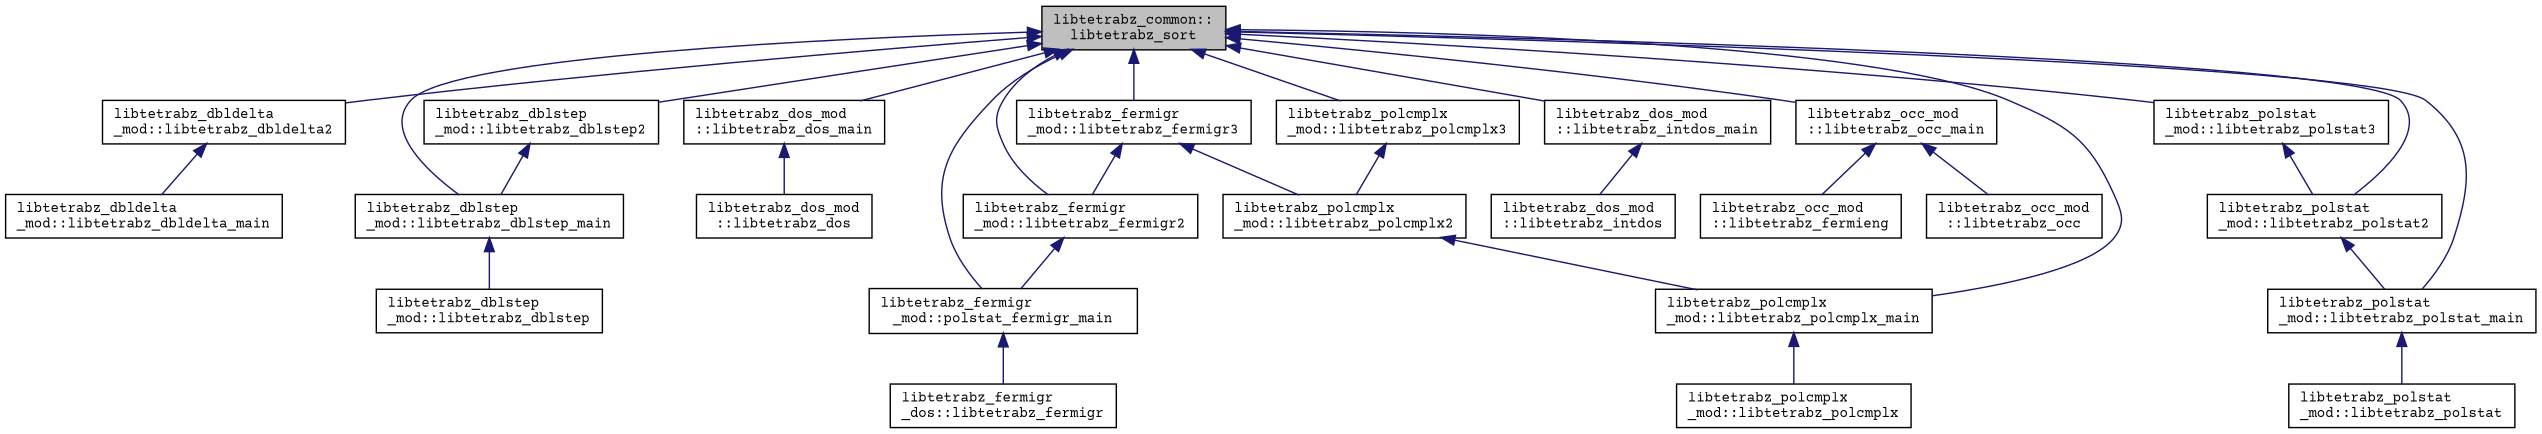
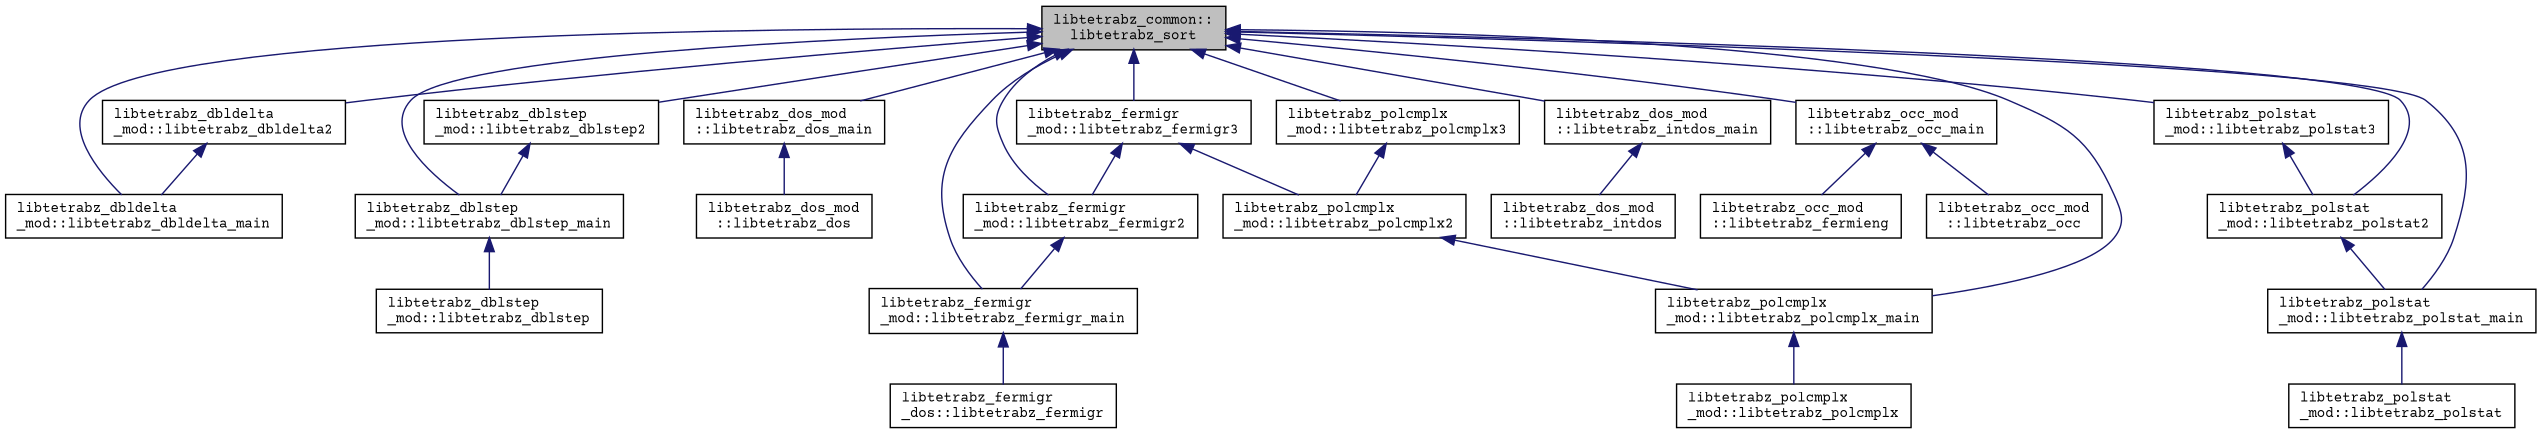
edge "libtetrabz_dbldelta _mod::libtetrabz_dbldelta_main" -> "libtetrabz_common:: libtetrabz_sort": added
node "libtetrabz_fermigr _mod::polstat_fermigr_main": label "libtetrabz_fermigr _mod::polstat_fermigr_main" -> "libtetrabz_fermigr _mod::libtetrabz_fermigr_main"
